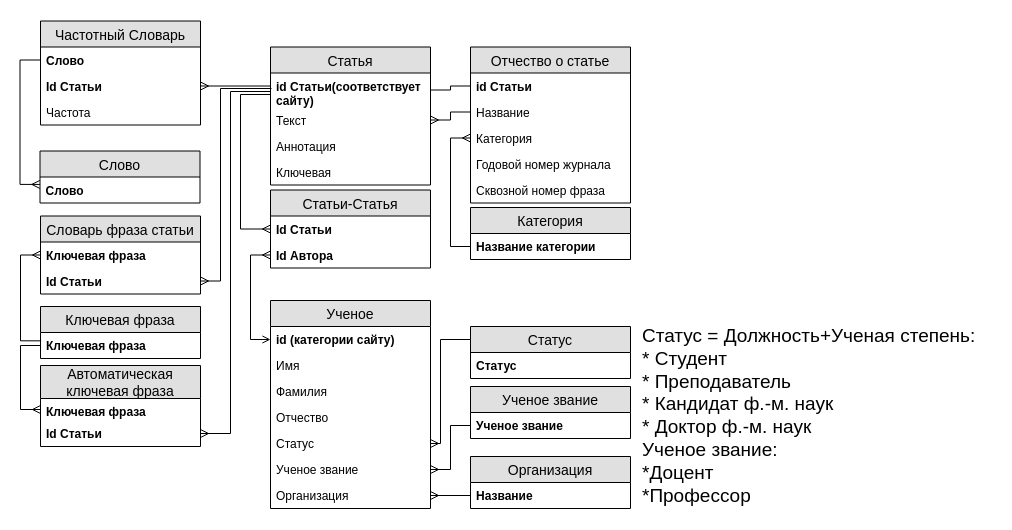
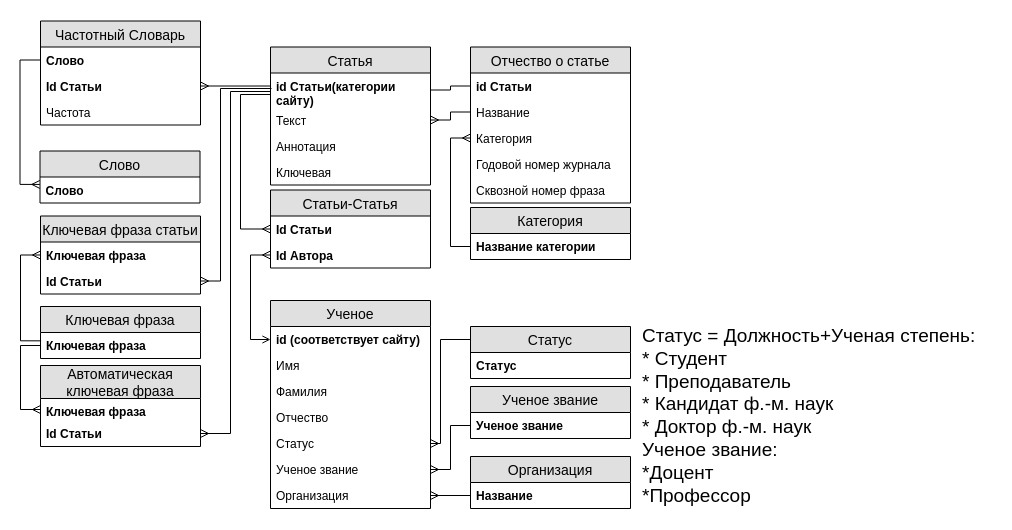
node "id Статьи(соответствует сайту)": label "id Статьи(соответствует сайту)" -> "id Статьи(категории сайту)"
node "Словарь фраза статьи": label "Словарь фраза статьи" -> "Ключевая фраза статьи"
node "id (категории сайту)": label "id (категории сайту)" -> "id (соответствует сайту)"
